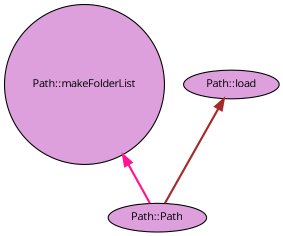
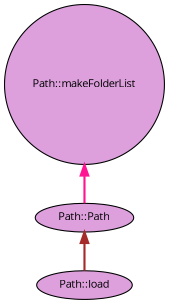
edge "Path::Path" -> "Path::load": reversed
